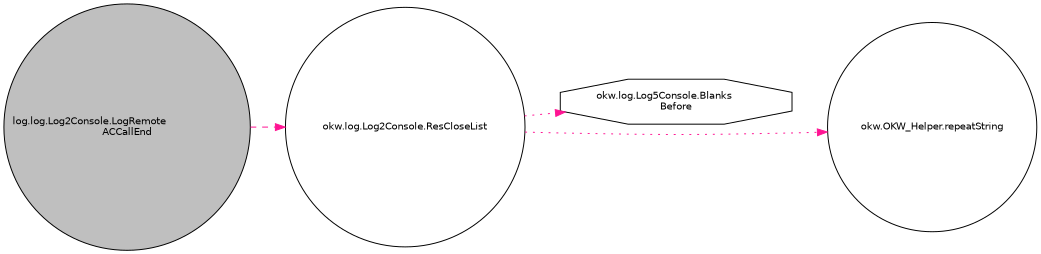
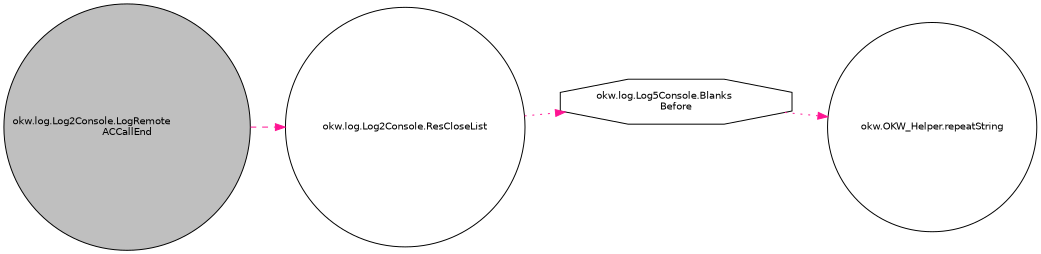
node "log.log.Log2Console.LogRemote ACCallEnd": label "log.log.Log2Console.LogRemote ACCallEnd" -> "okw.log.Log2Console.LogRemote ACCallEnd"
edge "okw.log.Log2Console.ResCloseList" -> "okw.OKW_Helper.repeatString": now "okw.log.Log5Console.Blanks Before" -> "okw.OKW_Helper.repeatString"
